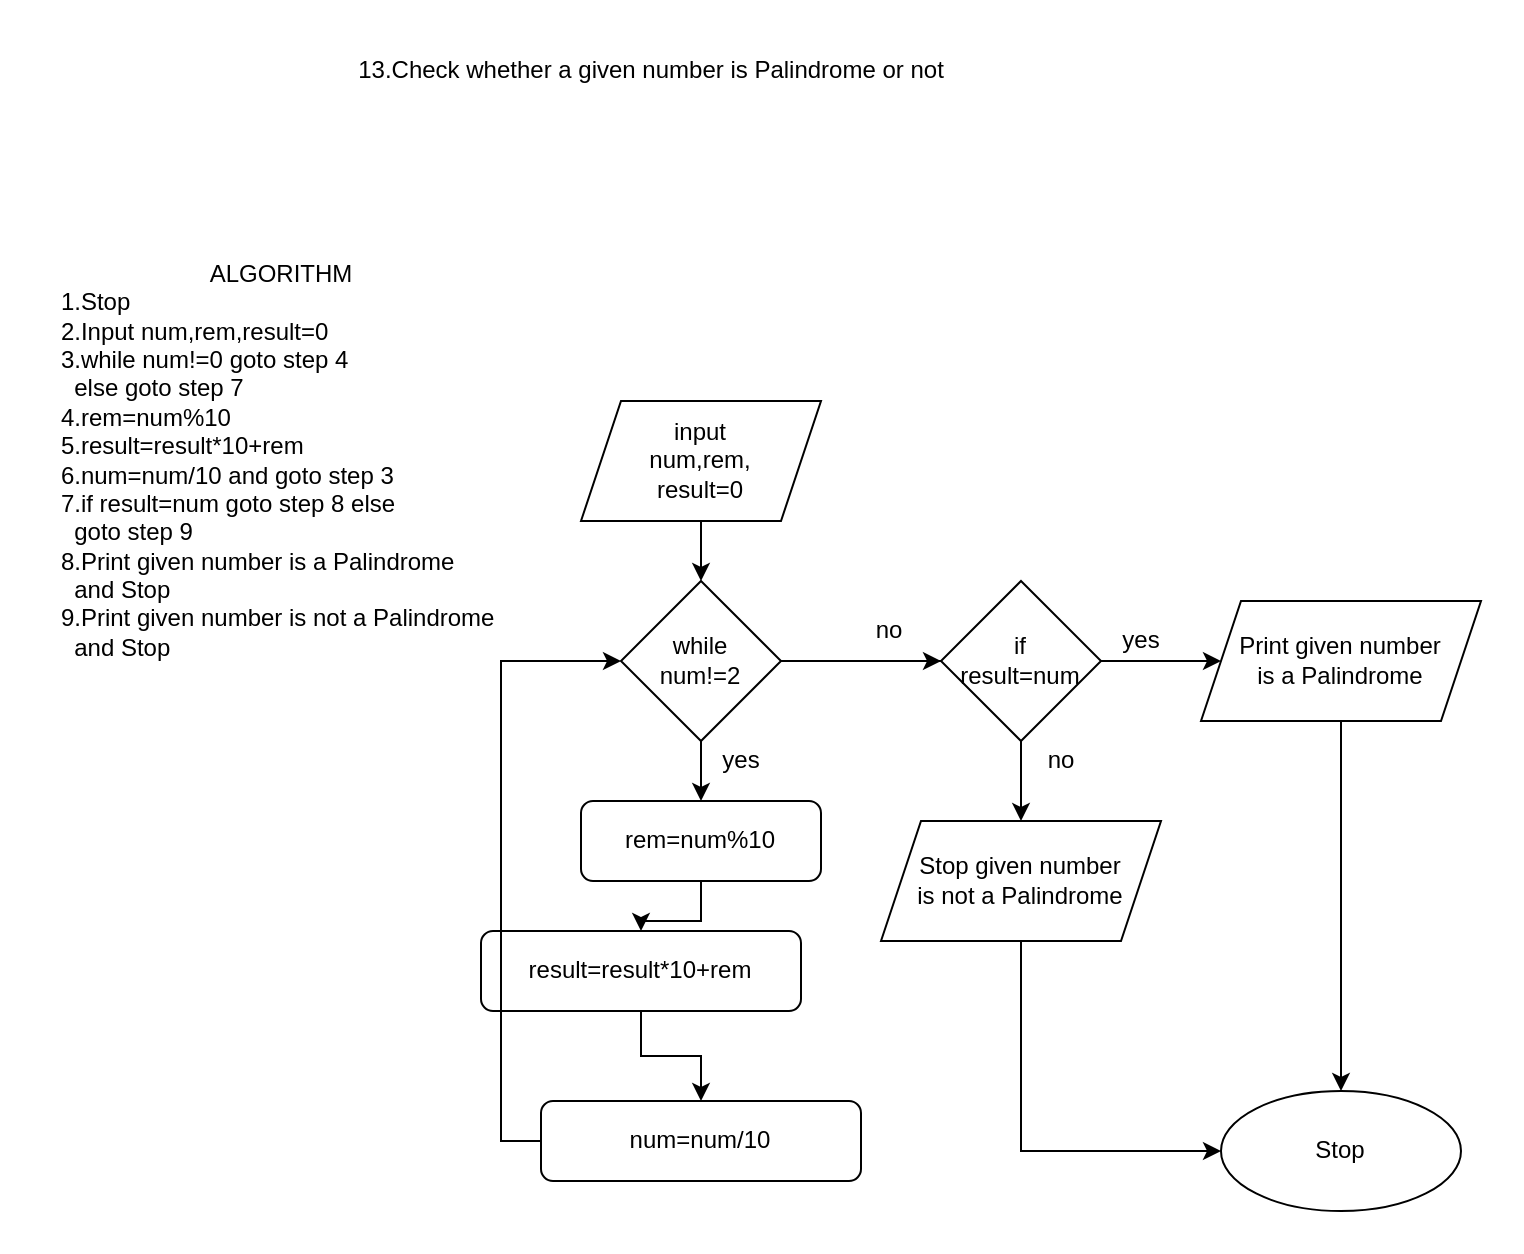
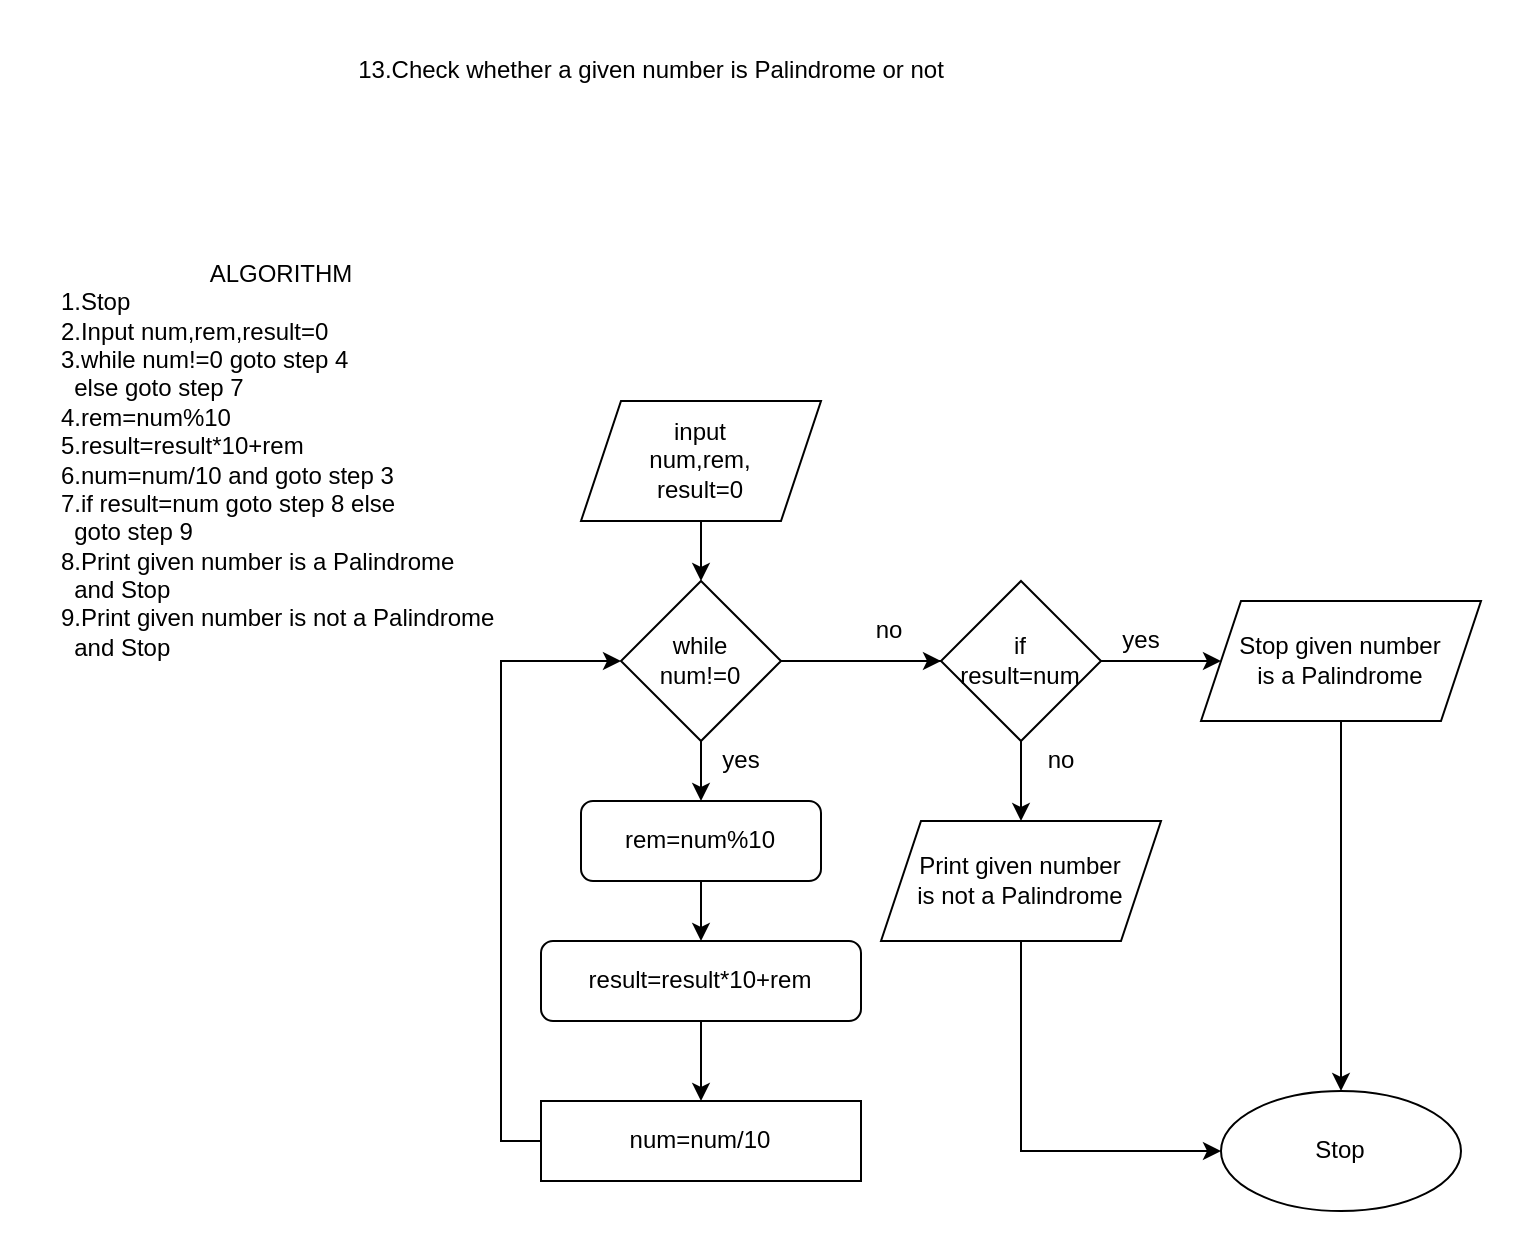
node "while num!=2": label "while num!=2" -> "while num!=0"
node "Print given number is a Palindrome": label "Print given number is a Palindrome" -> "Stop given number is a Palindrome"
node "Stop given number is not a Palindrome": label "Stop given number is not a Palindrome" -> "Print given number is not a Palindrome"
node "result=result*10+rem": moved (641, 971) -> (701, 981)
node "num=num/10": shape rounded rectangle -> rectangle
